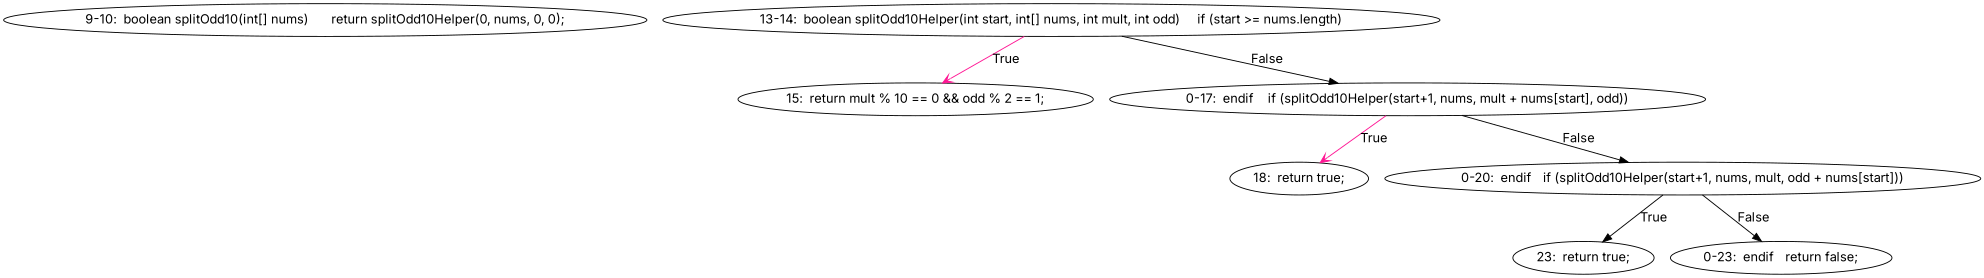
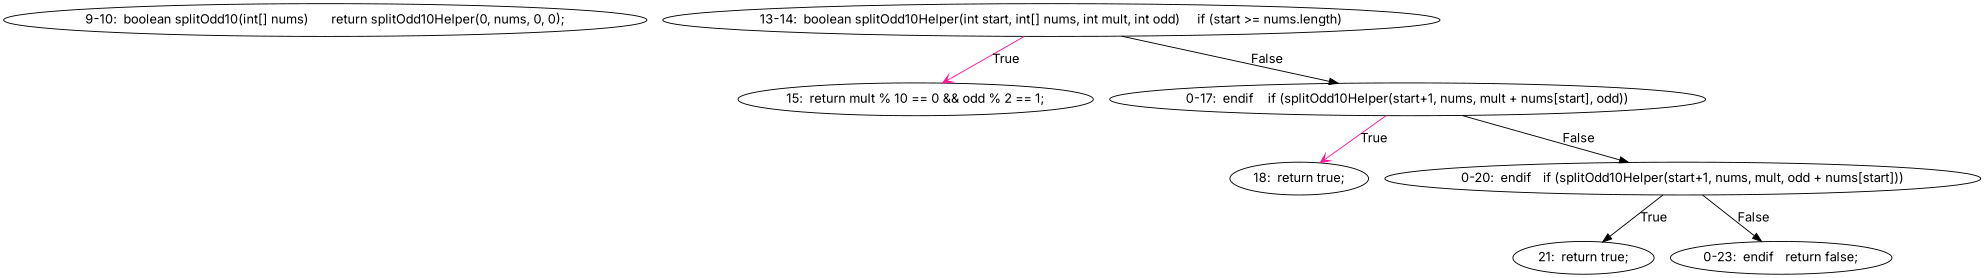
node "23:  return true;": label "23:  return true;" -> "21:  return true;"
